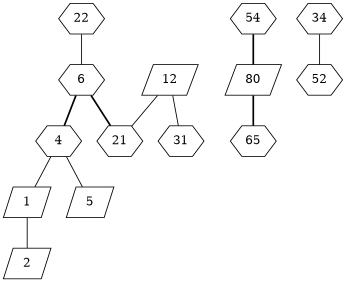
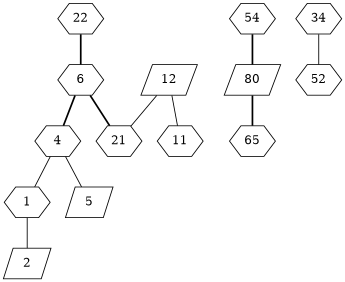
edge "22" -- "6": style solid -> bold
node "31": label "31" -> "11"
node "1": shape parallelogram -> hexagon
